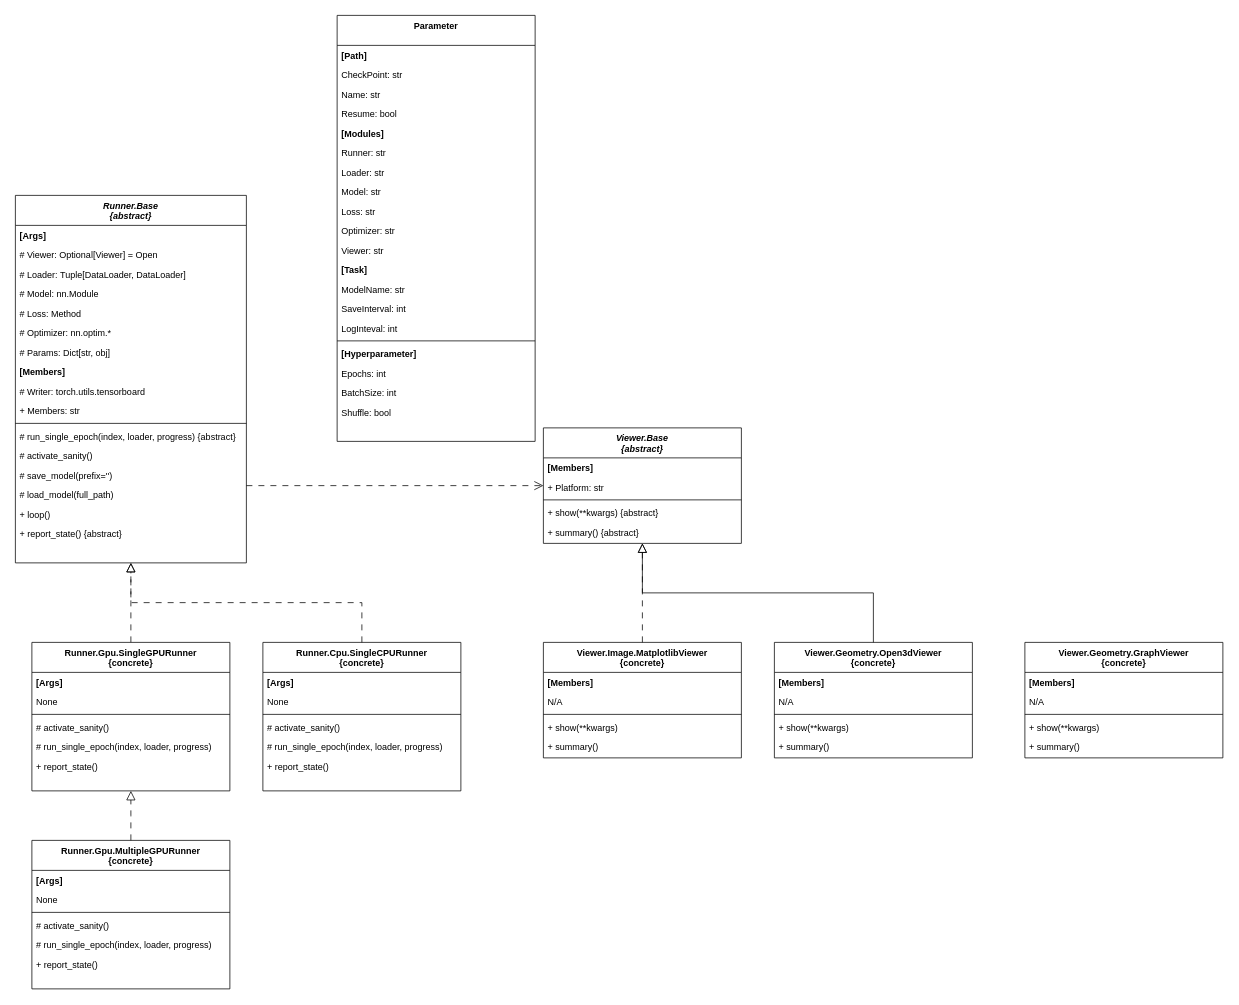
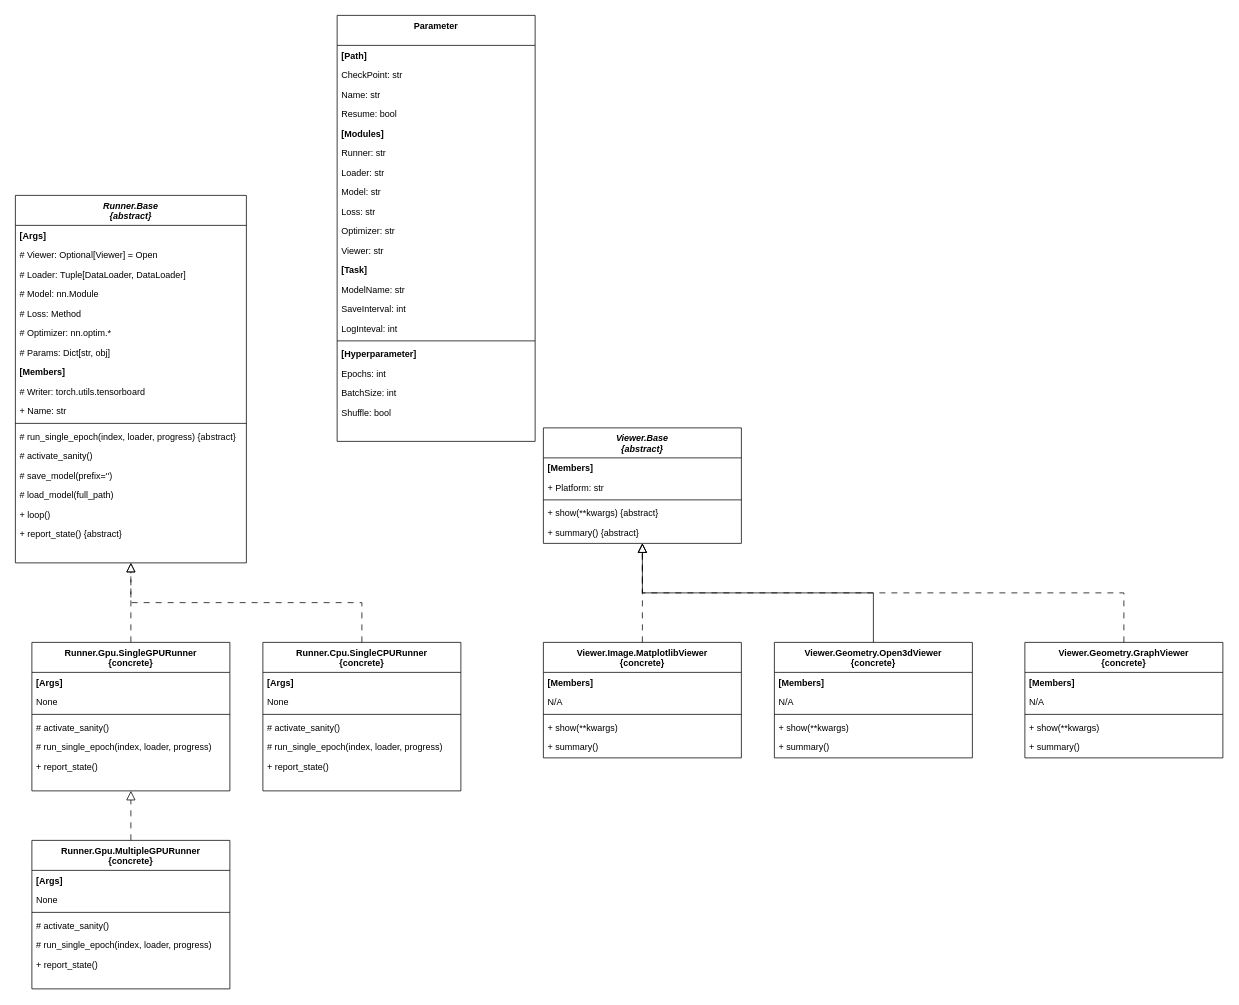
node "+ Members: str": label "+ Members: str" -> "+ Name: str"
edge "Runner.Base {abstract}" -> "Viewer.Base {abstract}": removed
edge "Viewer.Geometry.GraphViewer {concrete}" -> "Viewer.Base {abstract}": added
